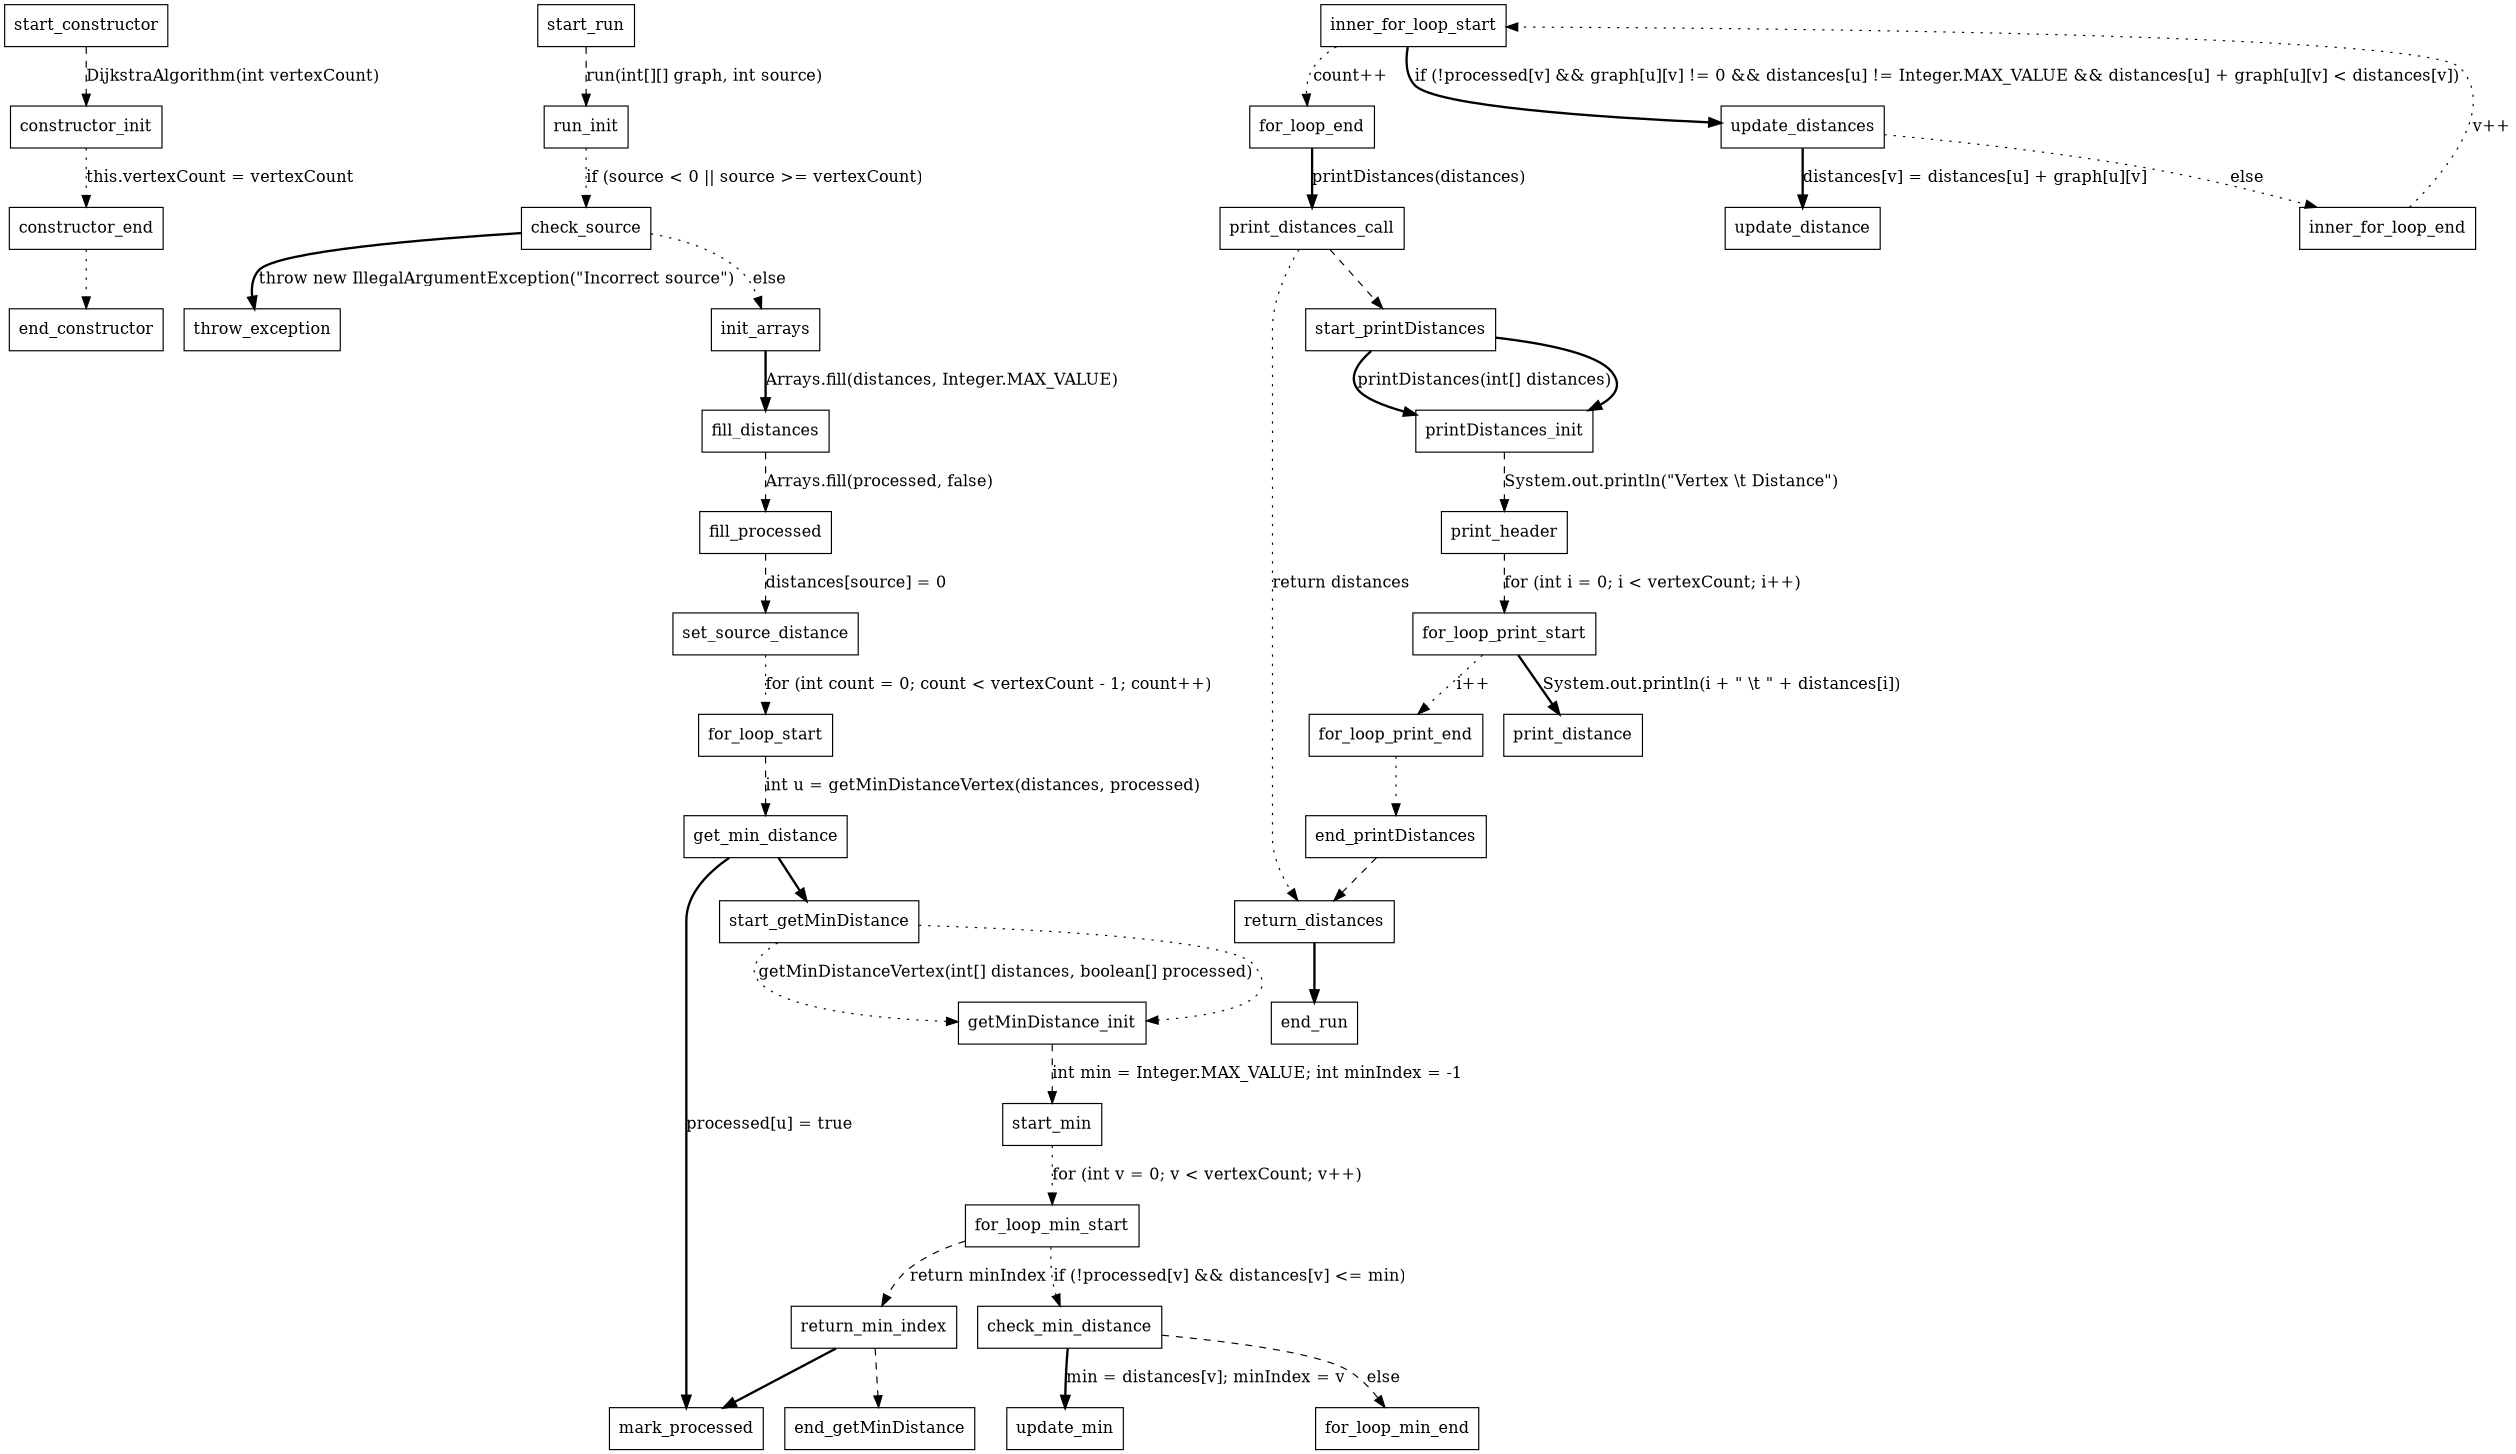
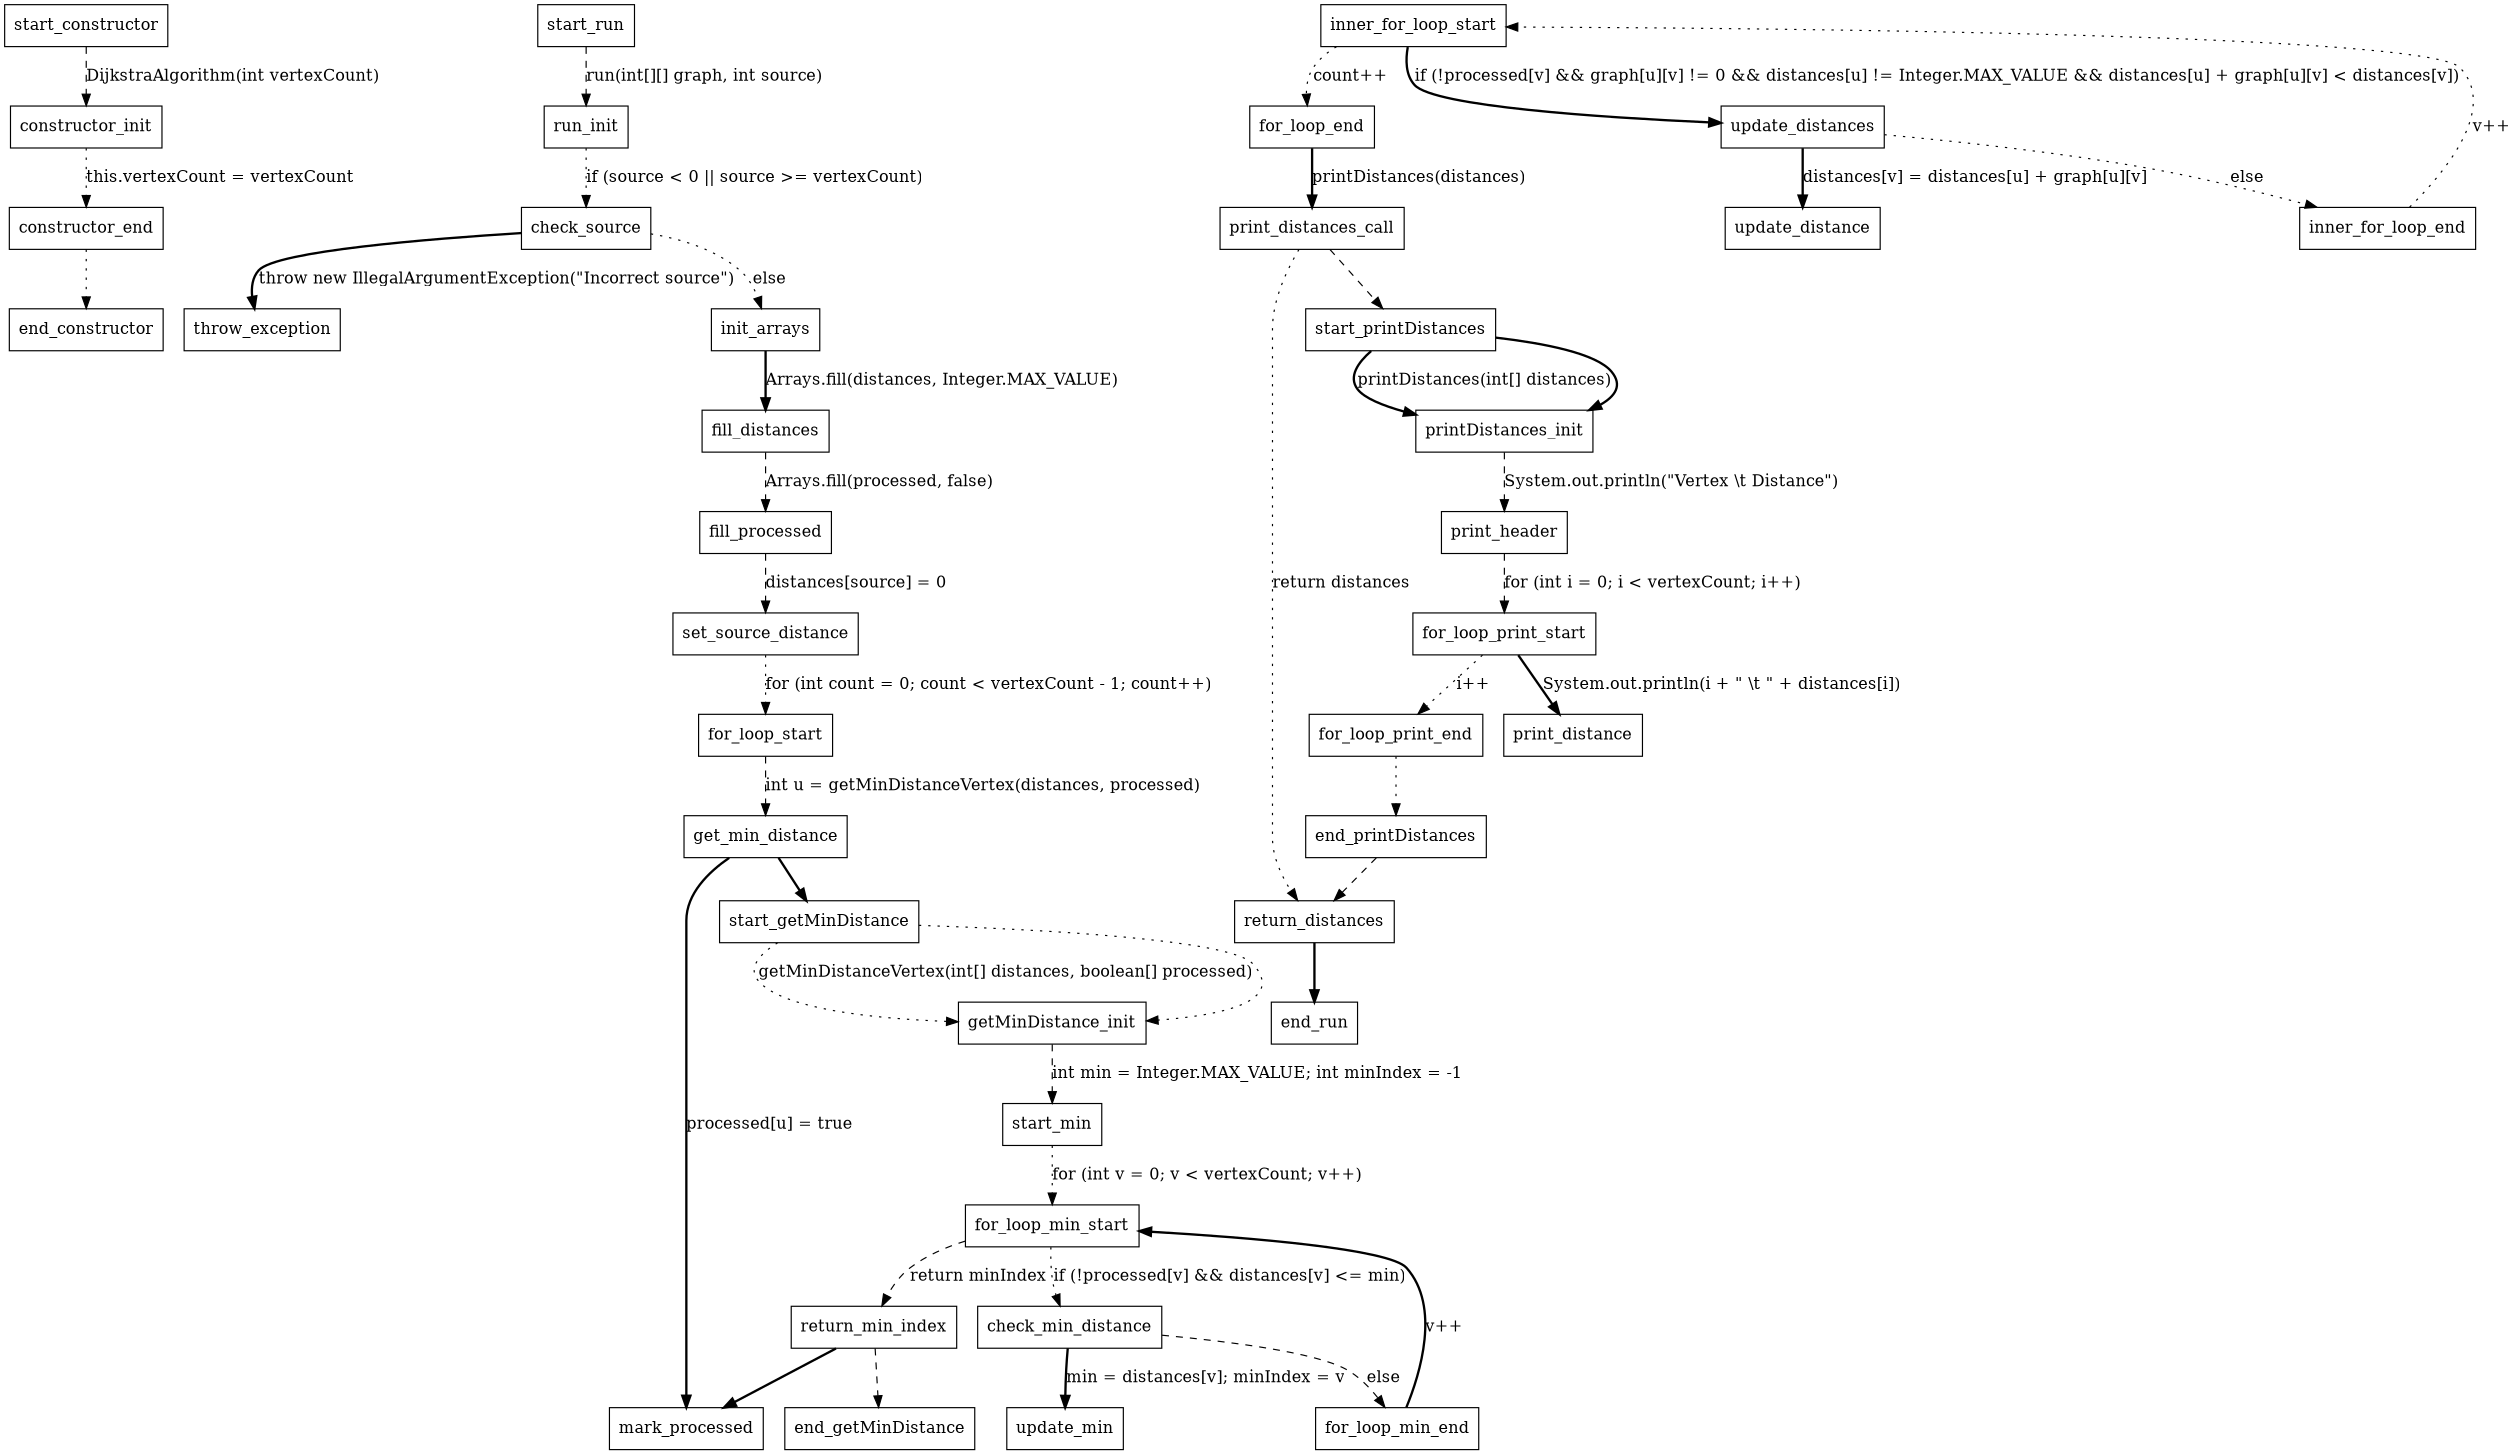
edge "for_loop_min_end" -> "for_loop_min_start": added, label "v++"
